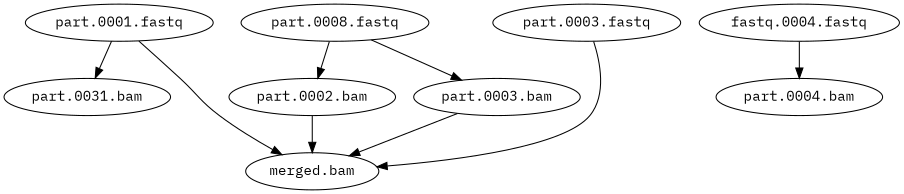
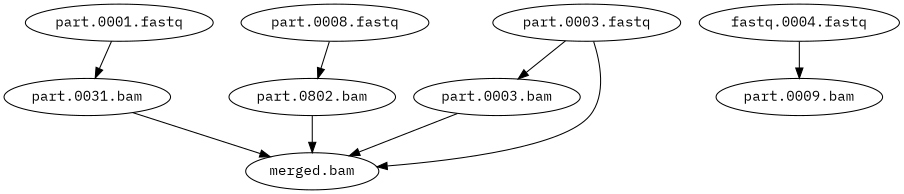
edge "part.0008.fastq" -> "part.0003.bam": now "part.0003.fastq" -> "part.0003.bam"
node "part.0002.bam": label "part.0002.bam" -> "part.0802.bam"
node "part.0004.bam": label "part.0004.bam" -> "part.0009.bam"
edge "part.0001.fastq" -> "merged.bam": now "part.0031.bam" -> "merged.bam"
